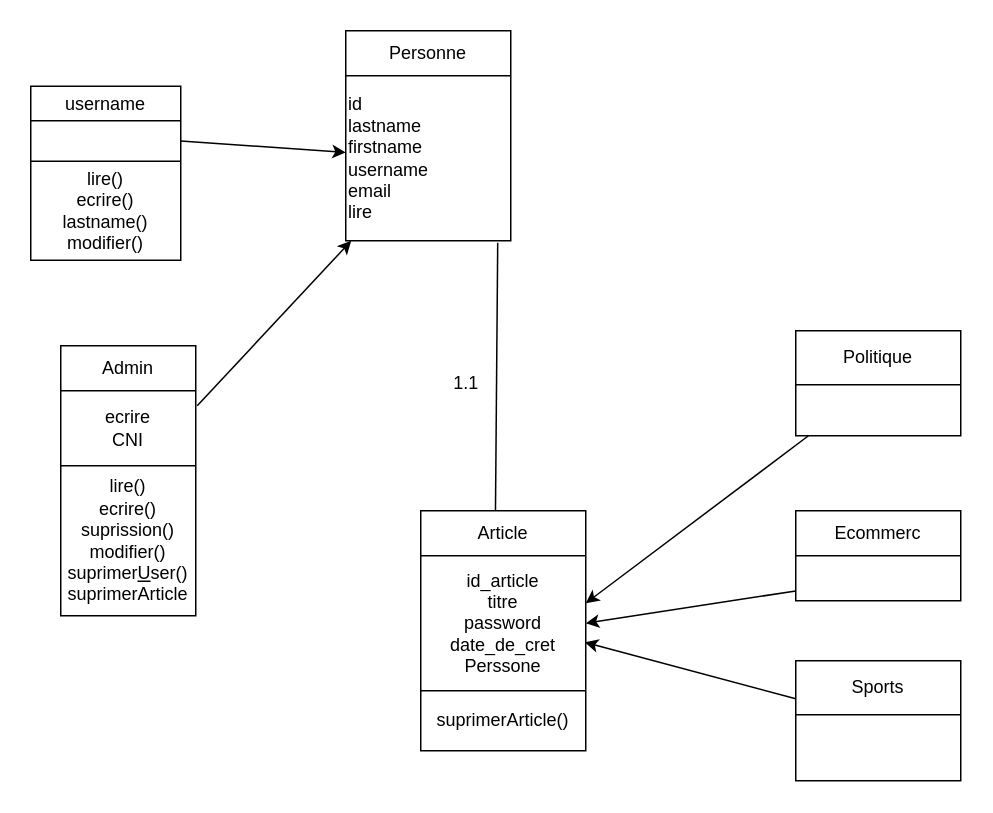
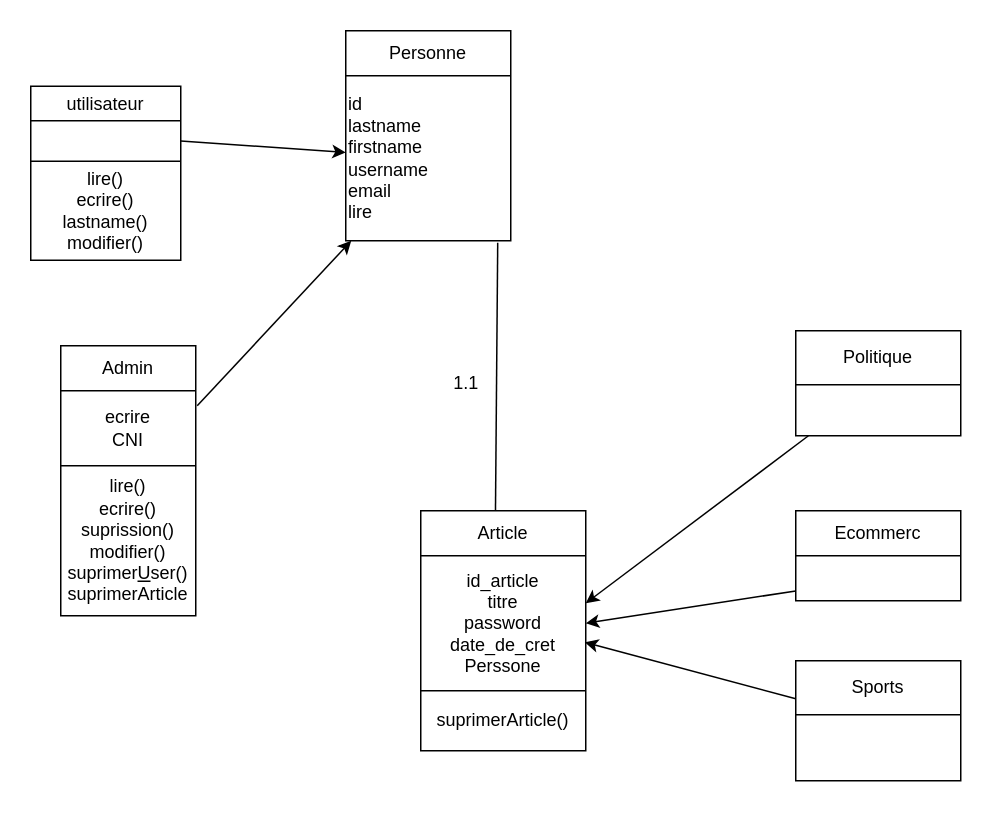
node "username": label "username" -> "utilisateur"
